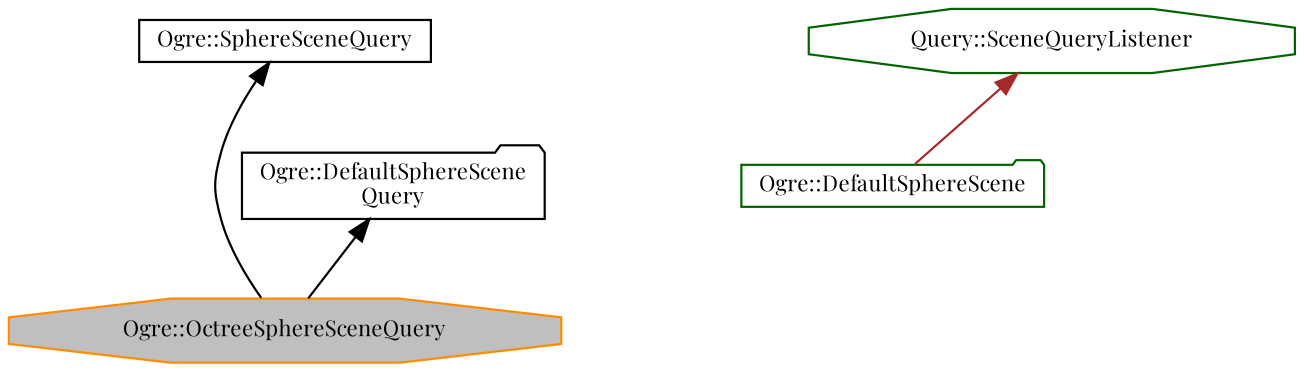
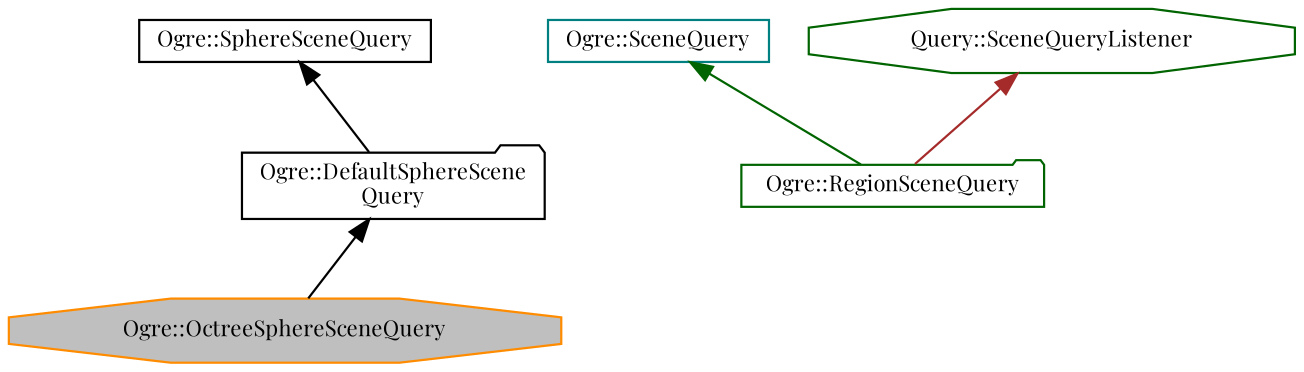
node "Ogre::SceneQuery": added
node "Ogre::DefaultSphereScene": label "Ogre::DefaultSphereScene" -> "Ogre::RegionSceneQuery"
edge "Ogre::OctreeSphereSceneQuery" -> "Ogre::SphereSceneQuery": now "Ogre::DefaultSphereScene Query" -> "Ogre::SphereSceneQuery"
